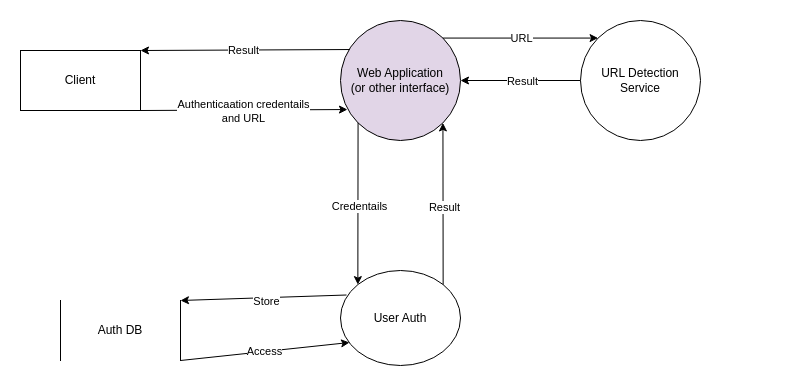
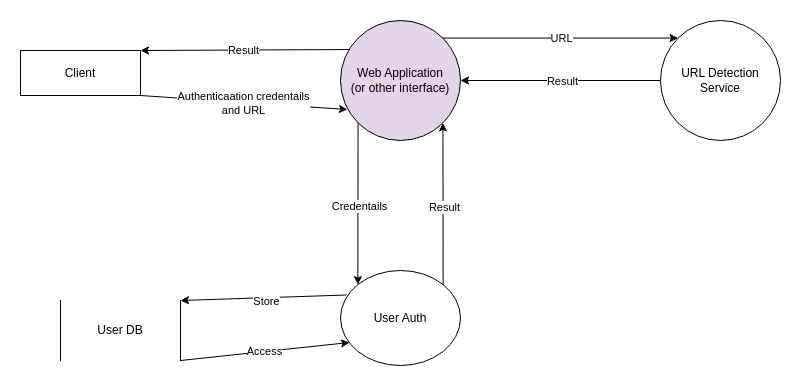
node "Client": size 120x60 -> 120x45
node "URL Detection Service": moved (641, 81) -> (721, 81)
node "Auth DB": label "Auth DB" -> "User DB"
